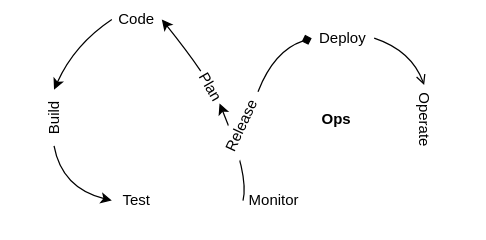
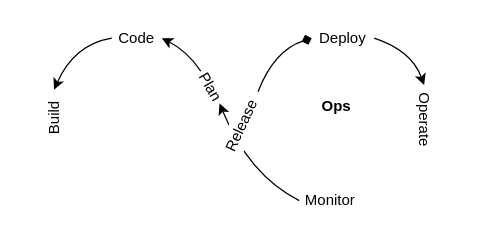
node "Code": moved (137, 19) -> (137, 38)
edge "Deploy" -> "Operate": arrowhead open -> classic
node "Ops": moved (337, 119) -> (337, 107)
edge "Build" -> "Test": removed
node "Test": removed
node "Monitor": moved (274, 201) -> (331, 201)
